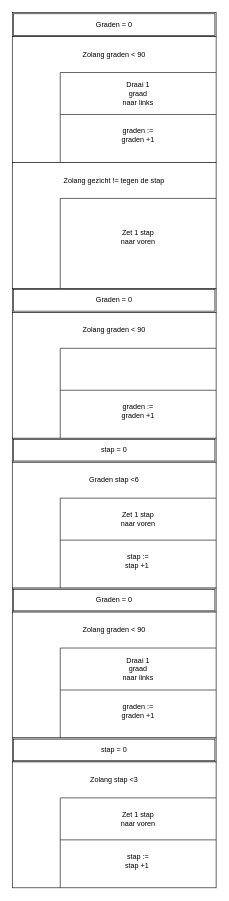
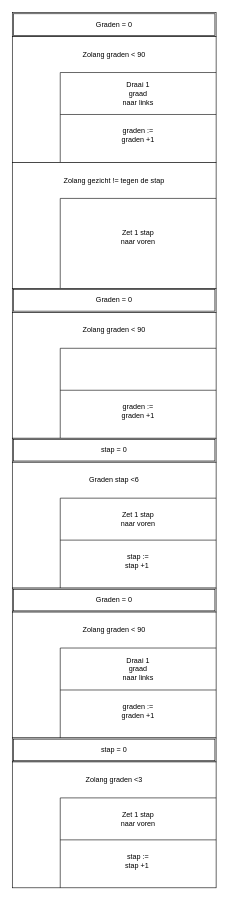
node "Zolang stap <3": label "Zolang stap <3" -> "Zolang graden <3"
